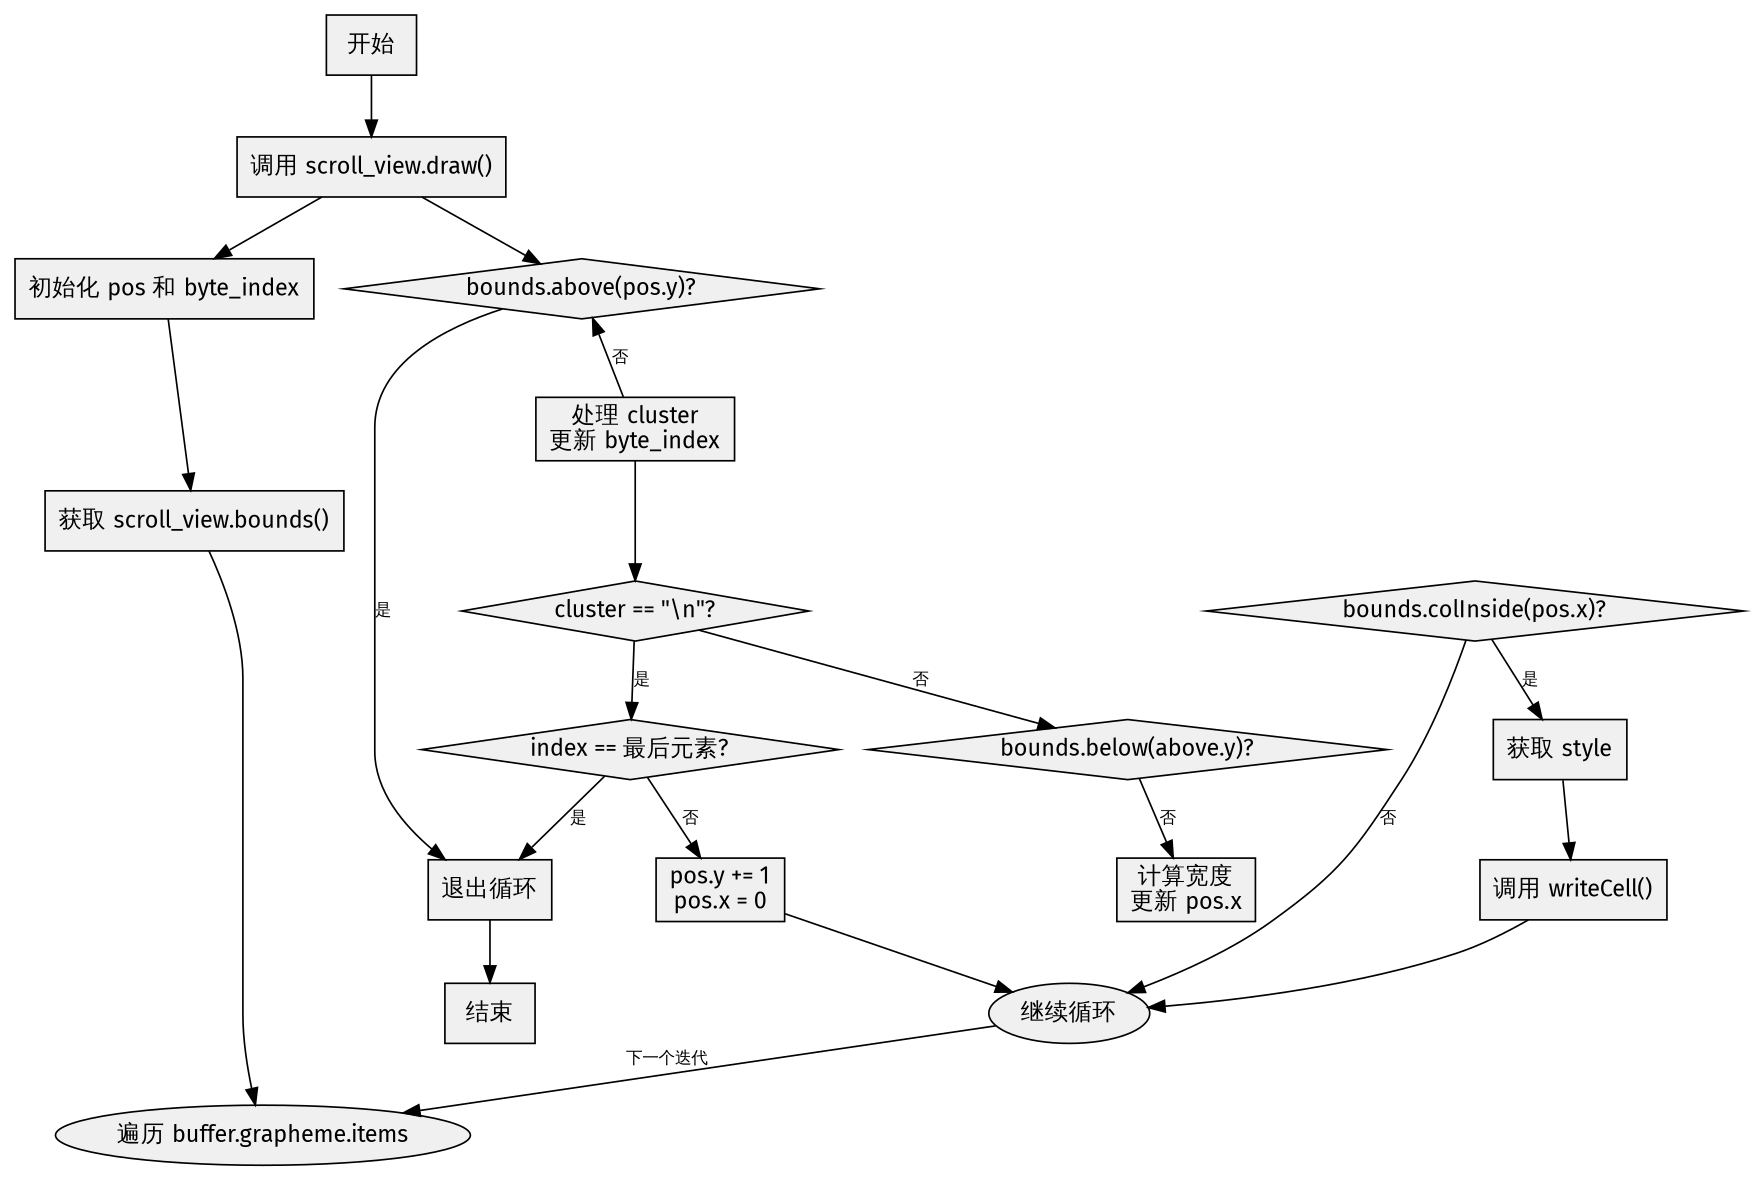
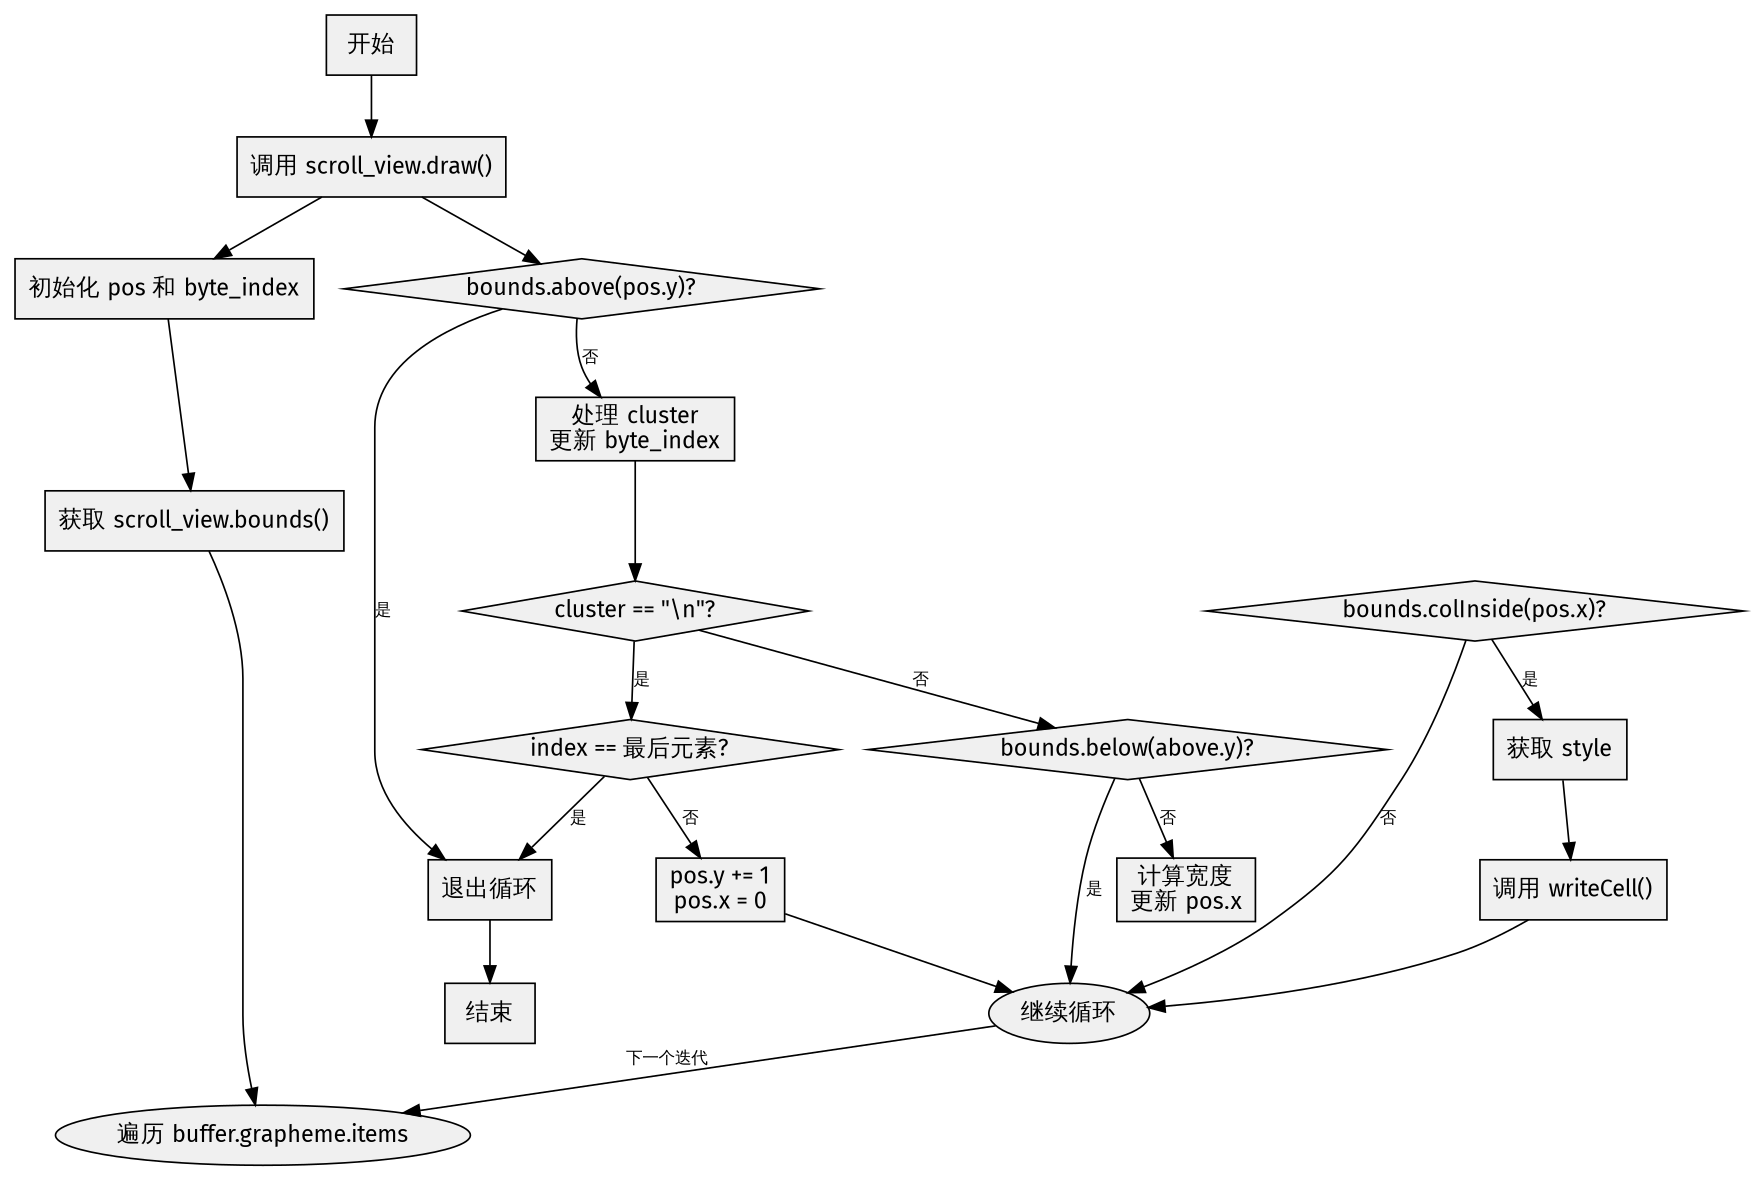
edge "处理 cluster 更新 byte_index" -> "bounds.above(pos.y)?": reversed
edge "bounds.below(above.y)?" -> "继续循环": added, label "是"
